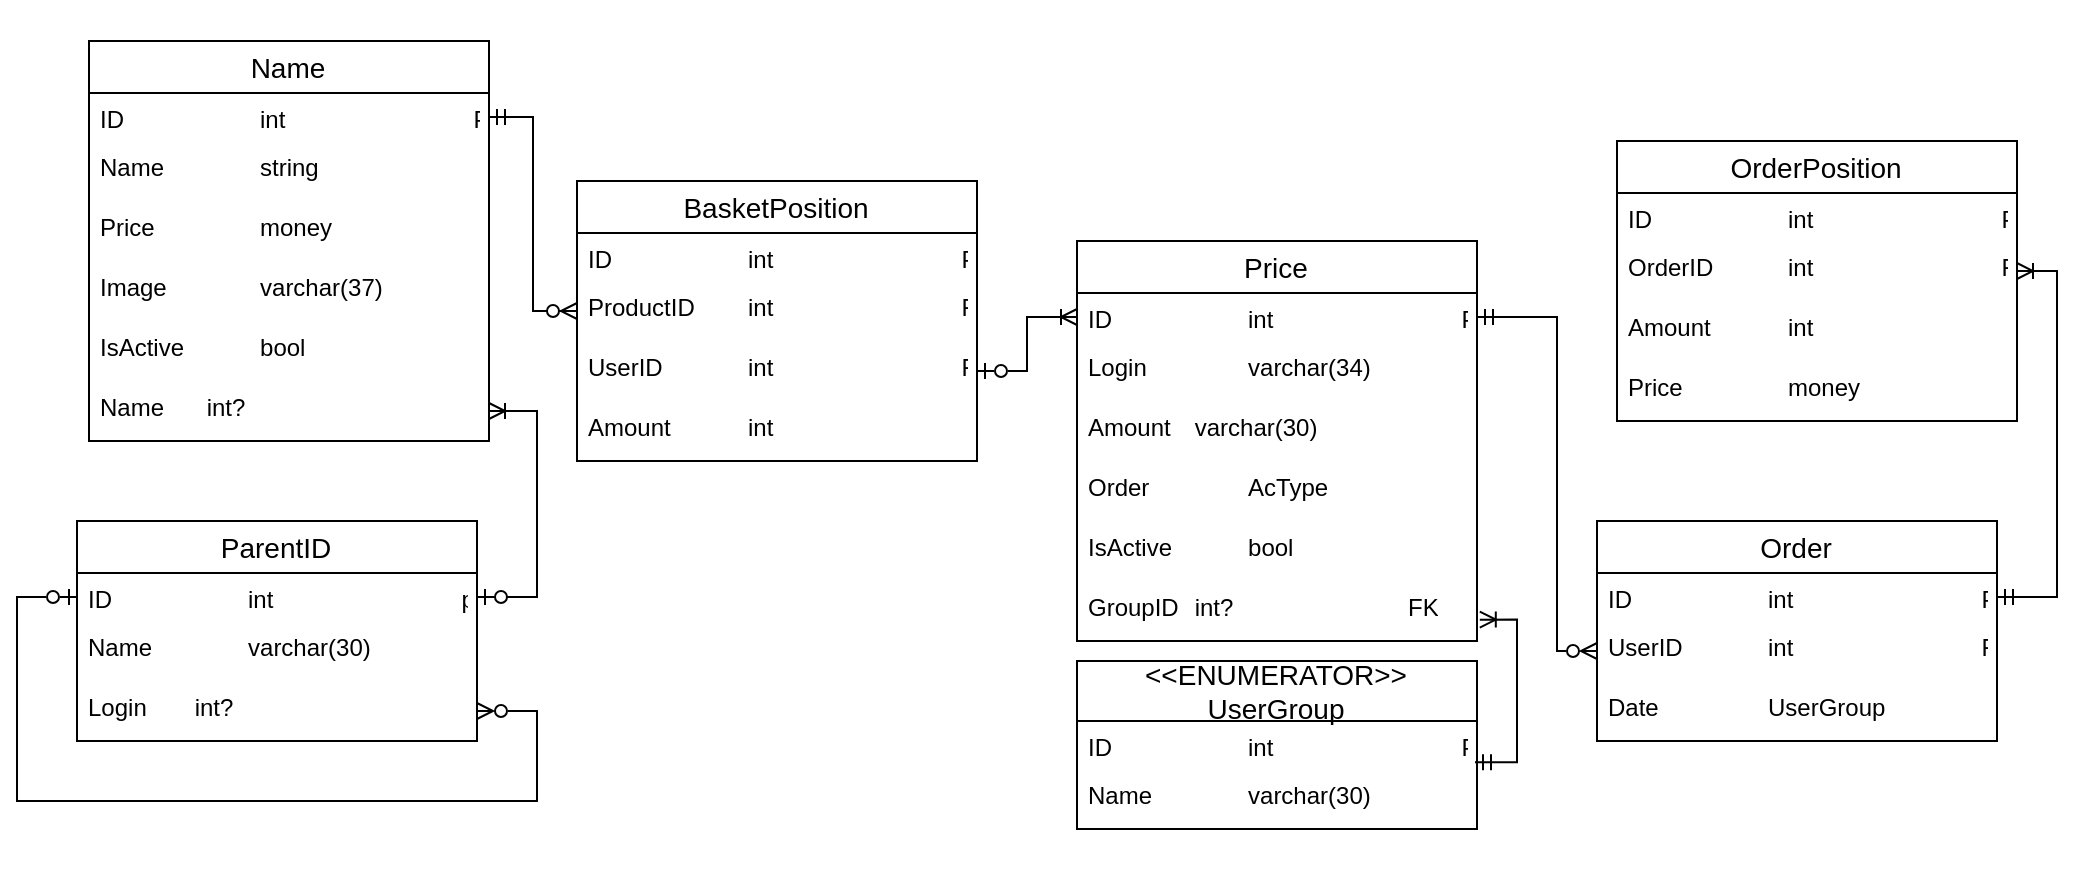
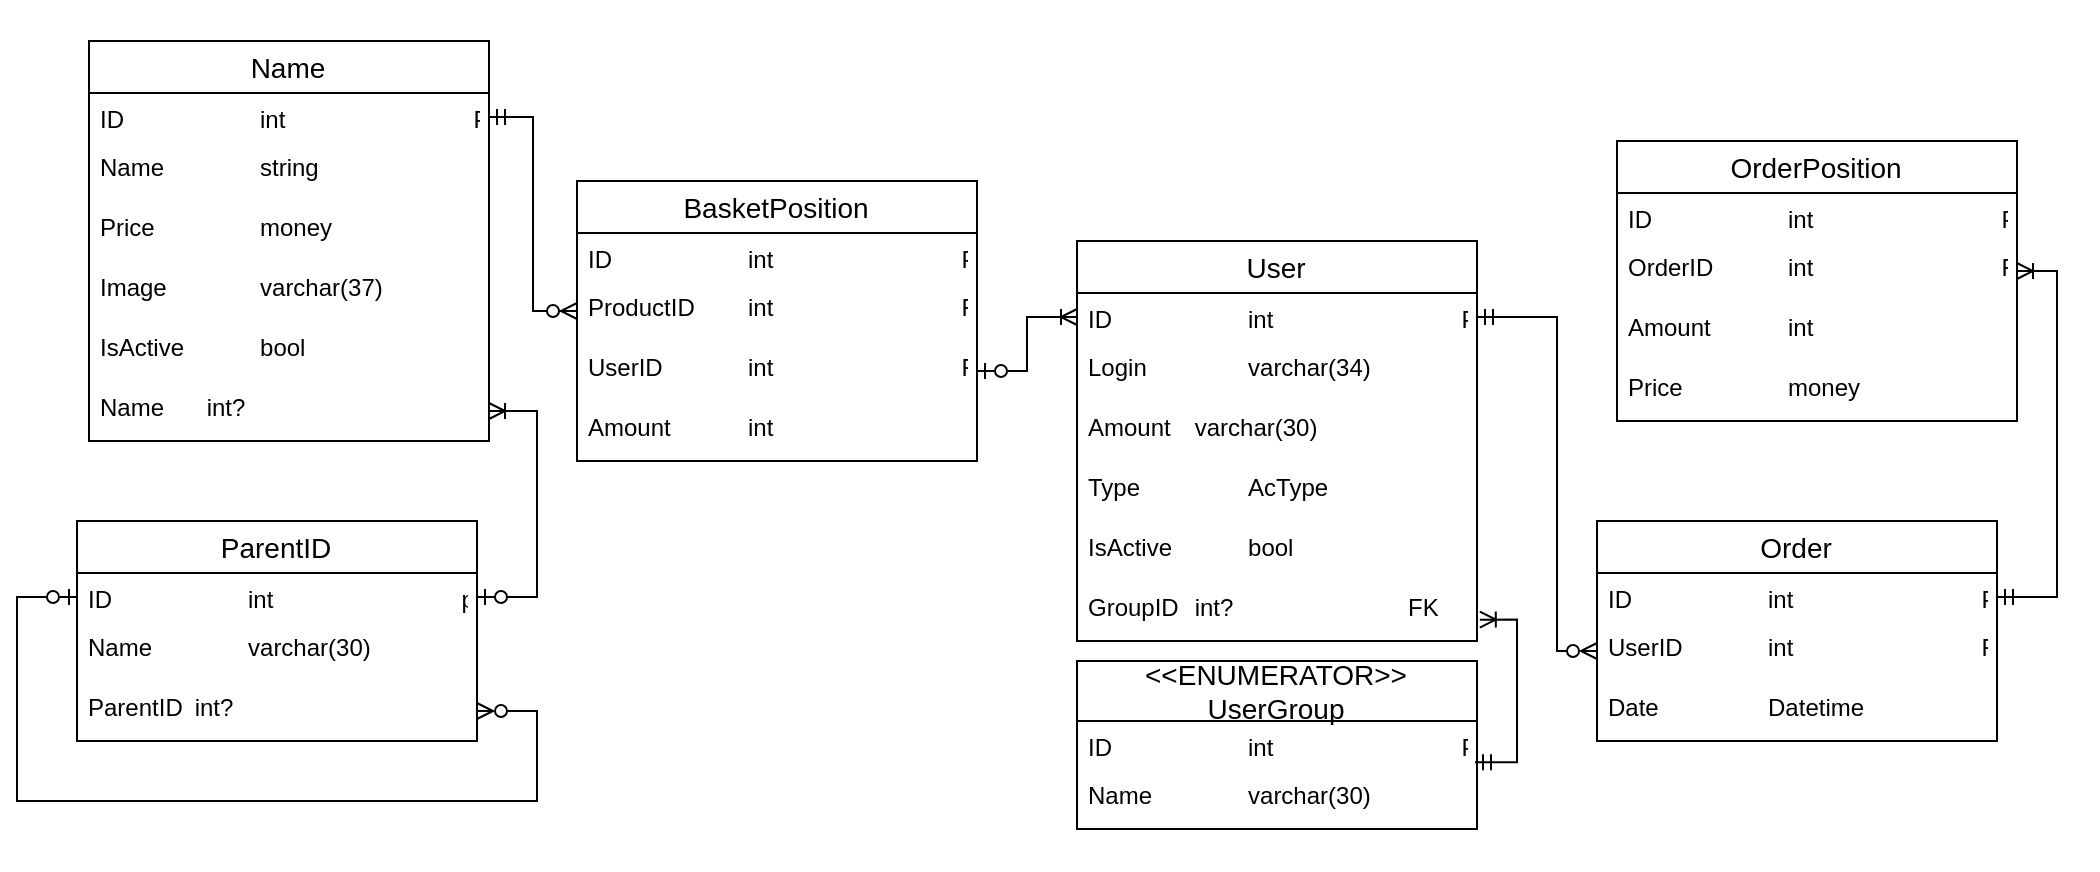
node "Price": label "Price" -> "User"
node "Order AcType": label "Order AcType" -> "Type AcType"
node "Login int?": label "Login int?" -> "ParentID int?"
node "Date UserGroup": label "Date UserGroup" -> "Date Datetime"
